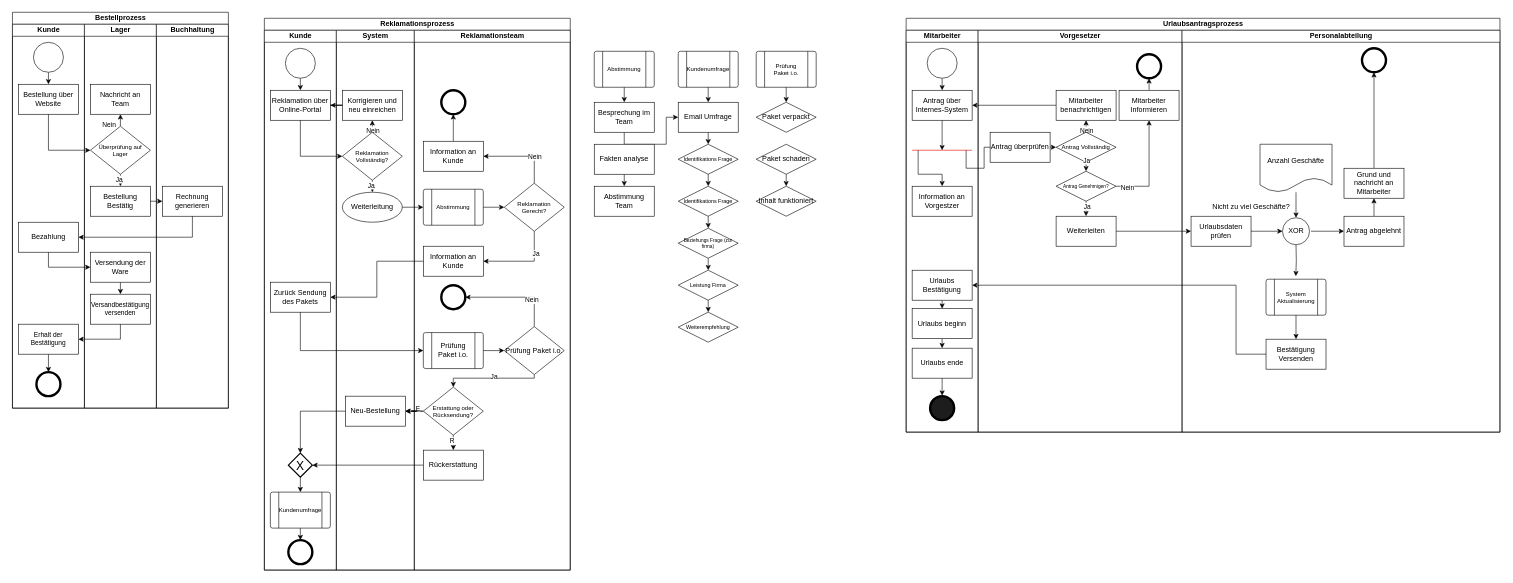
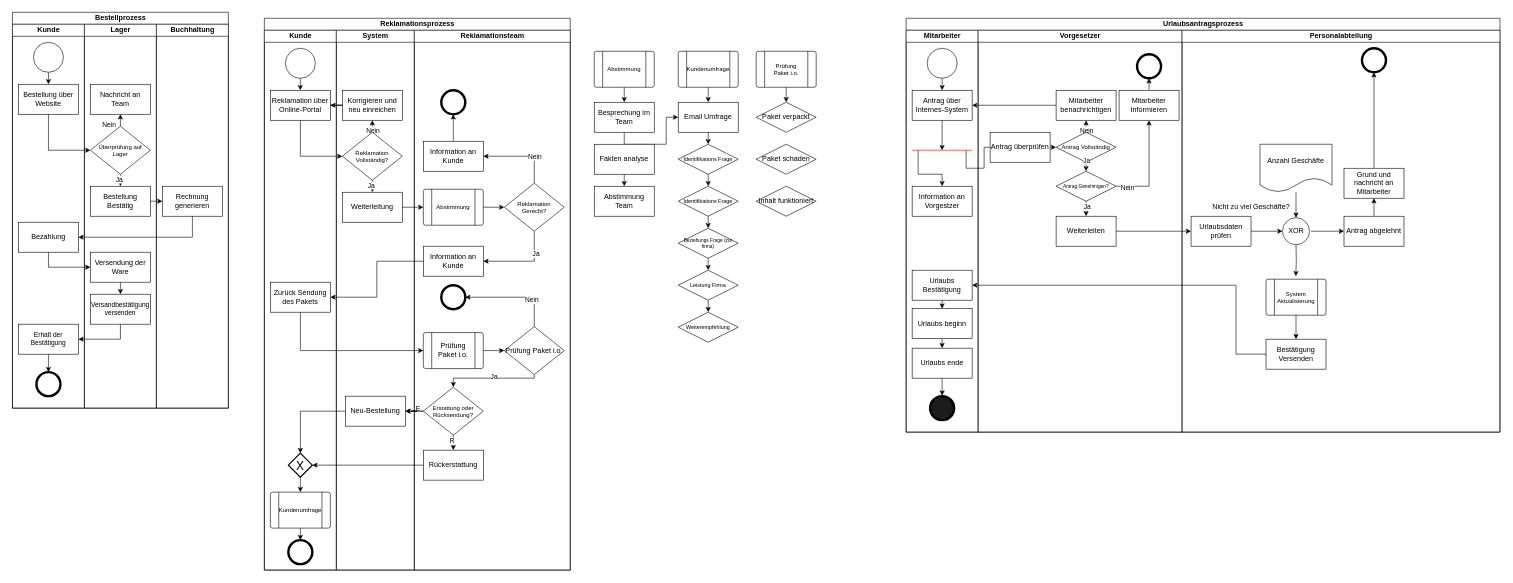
edge "Paket schaden" -> "Inhalt funktioniert": removed
node "Weiterleitung": shape ellipse -> rectangle
